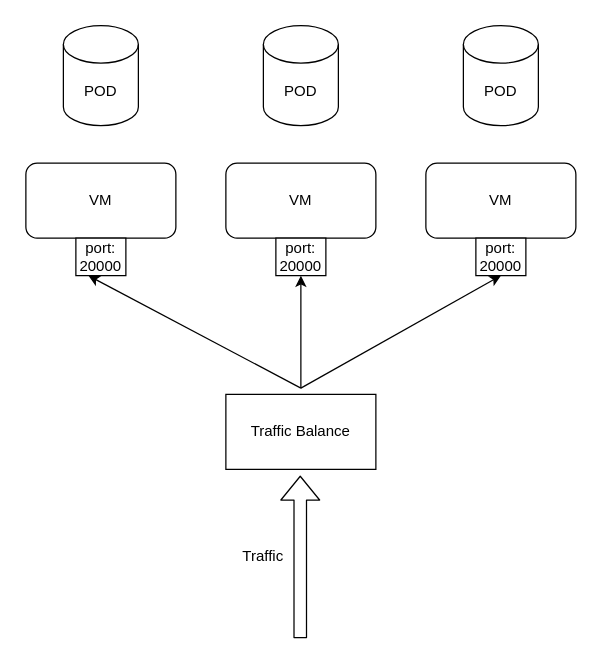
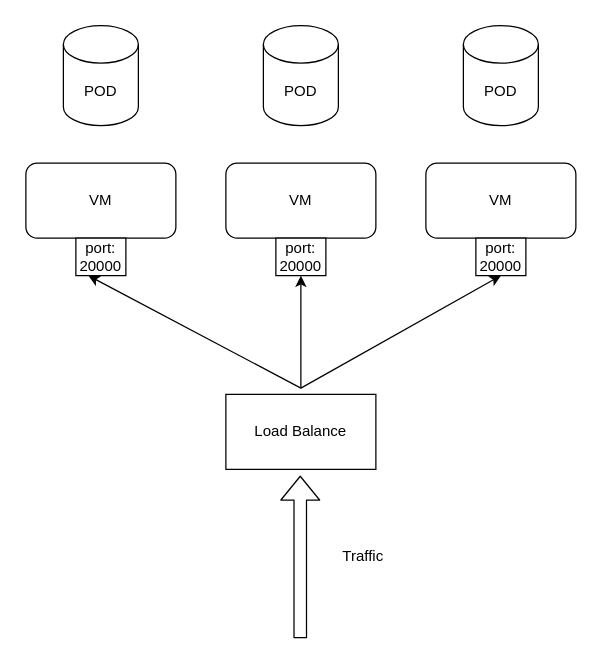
node "Traffic Balance": label "Traffic Balance" -> "Load Balance"
node "Traffic": moved (263, 557) -> (363, 557)
